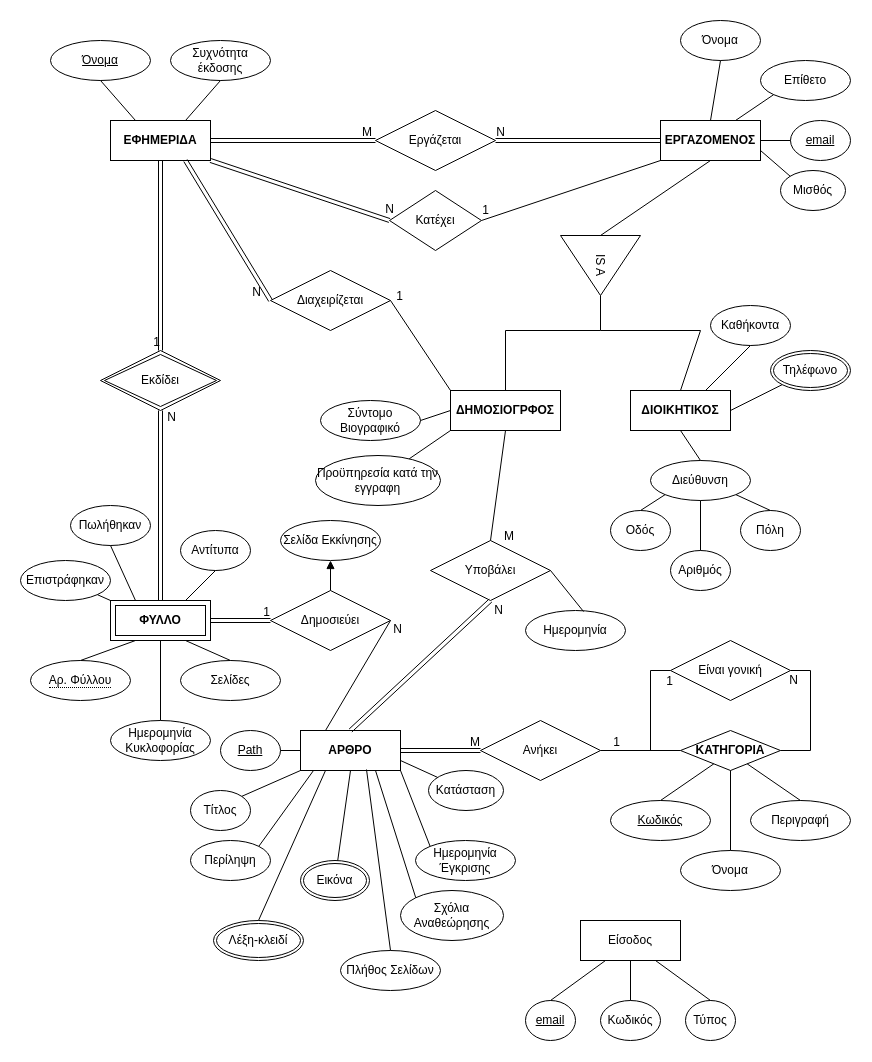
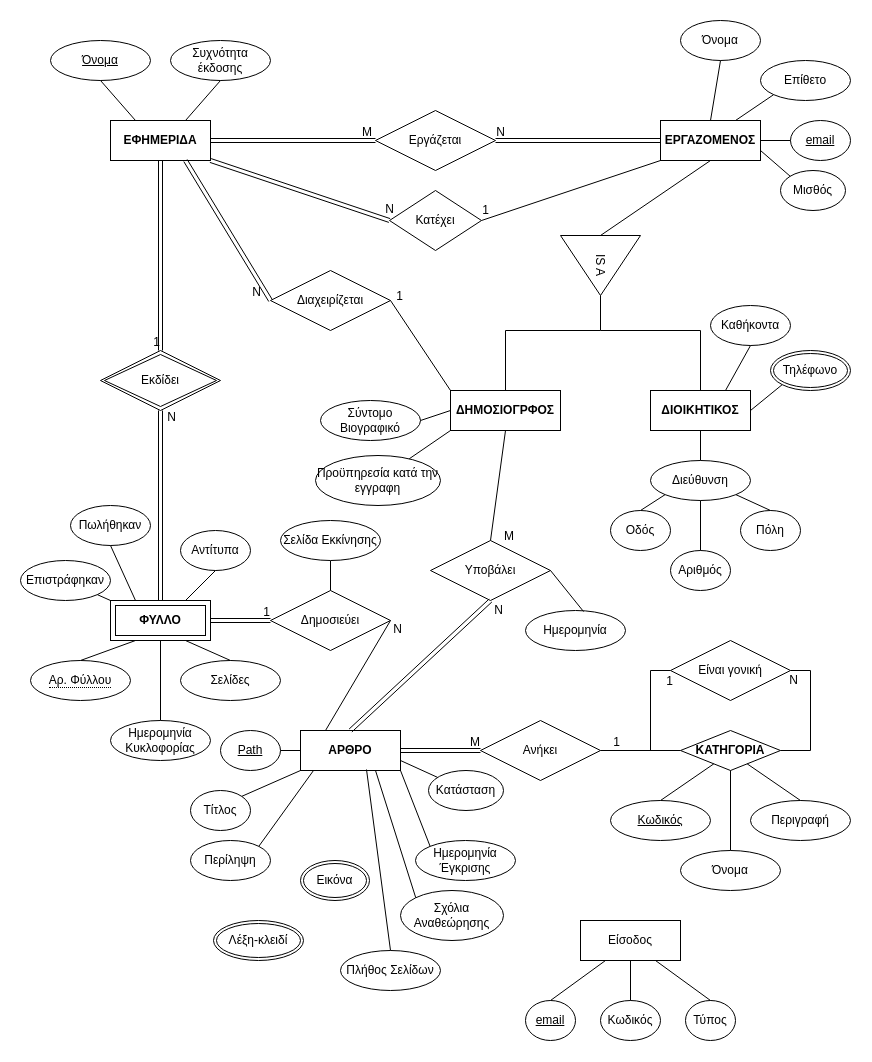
node "ΔΙΟΙΚΗΤΙΚΟΣ": moved (681, 411) -> (701, 411)
edge "Δημοσιεύει" -> "Σελίδα Εκκίνησης": arrowhead block -> none
edge "ΑΡΘΡΟ" -- "Εικόνα": removed
edge "ΑΡΘΡΟ" -- "Λέξη-κλειδί": removed
